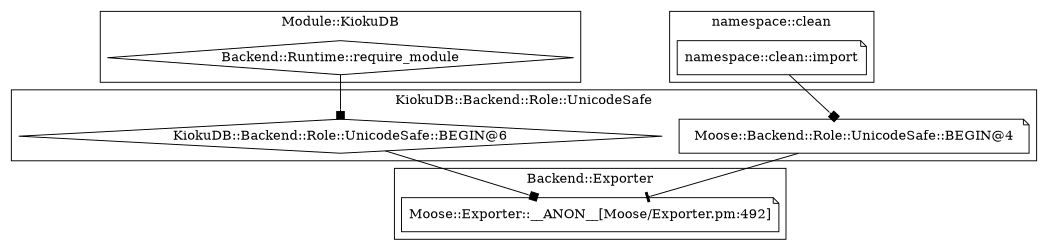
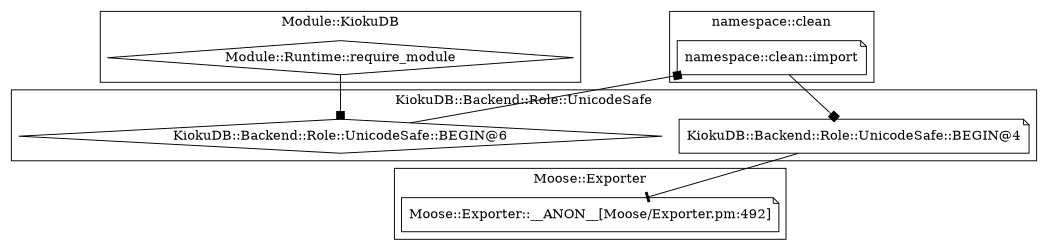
node "Backend::Runtime::require_module": label "Backend::Runtime::require_module" -> "Module::Runtime::require_module"
node "Moose::Backend::Role::UnicodeSafe::BEGIN@4": label "Moose::Backend::Role::UnicodeSafe::BEGIN@4" -> "KiokuDB::Backend::Role::UnicodeSafe::BEGIN@4"
edge "KiokuDB::Backend::Role::UnicodeSafe::BEGIN@6" -> "Moose::Exporter::__ANON__[Moose/Exporter.pm:492]": now "KiokuDB::Backend::Role::UnicodeSafe::BEGIN@6" -> "namespace::clean::import"
cluster "Backend::Exporter": label "Backend::Exporter" -> "Moose::Exporter"
